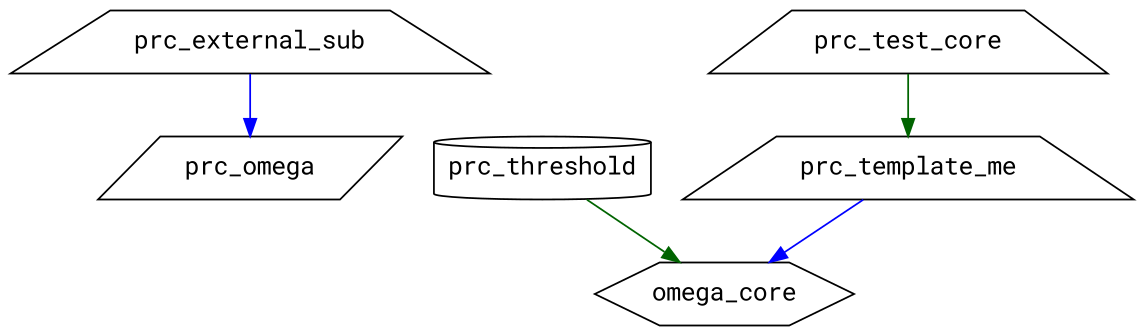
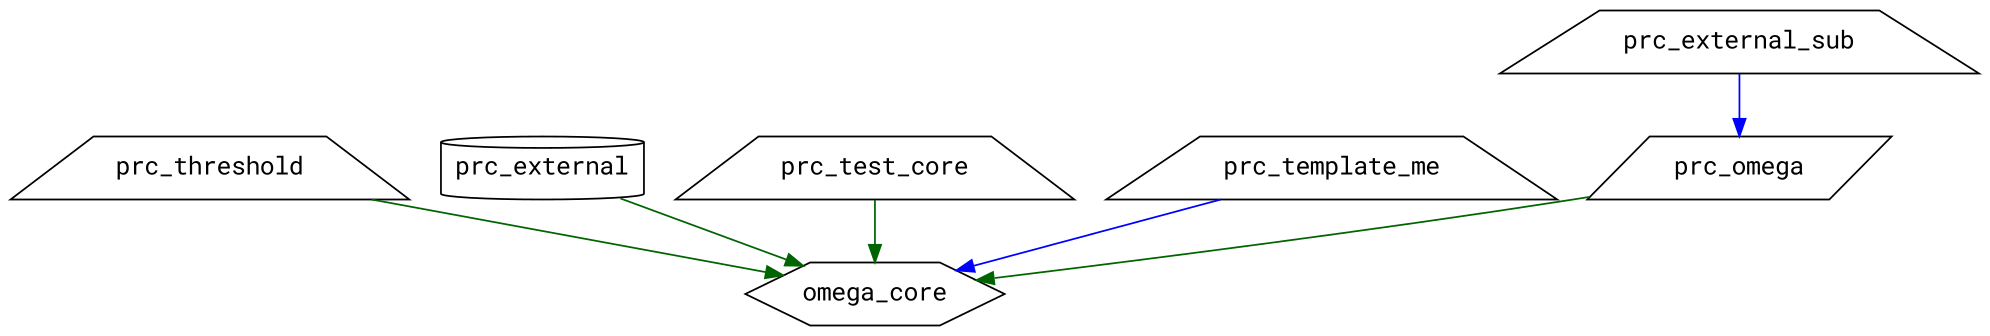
edge "prc_test_core" -> "prc_template_me": now "prc_test_core" -> "omega_core"
node "prc_external": added
node "prc_threshold": shape cylinder -> trapezium
edge "prc_omega" -> "omega_core": added
